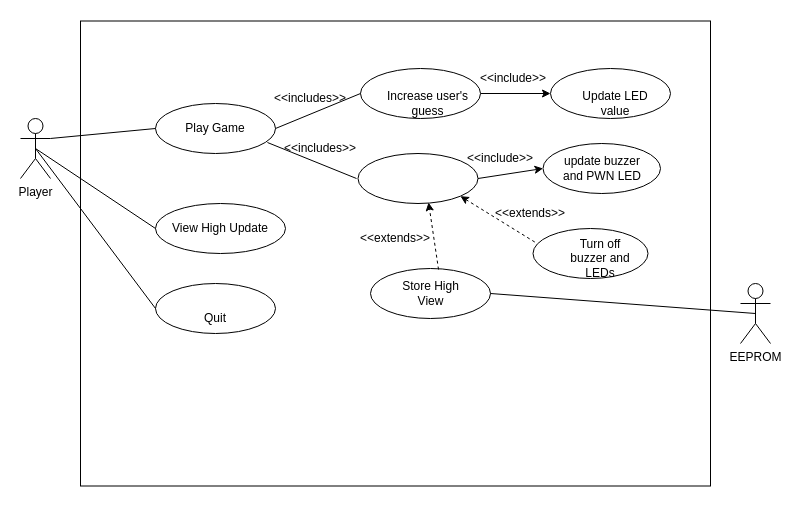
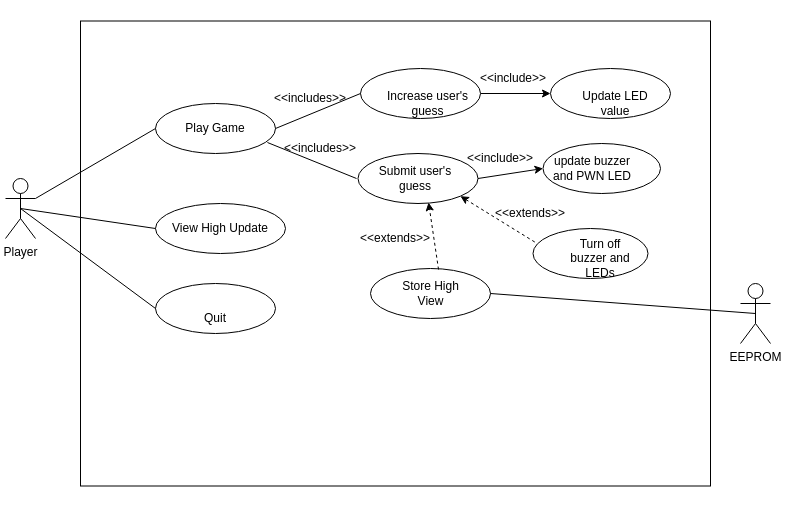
node "Player": moved (36, 149) -> (21, 209)
node "update buzzer and PWN LED": moved (602, 169) -> (592, 169)
node "Submit user's guess": added
